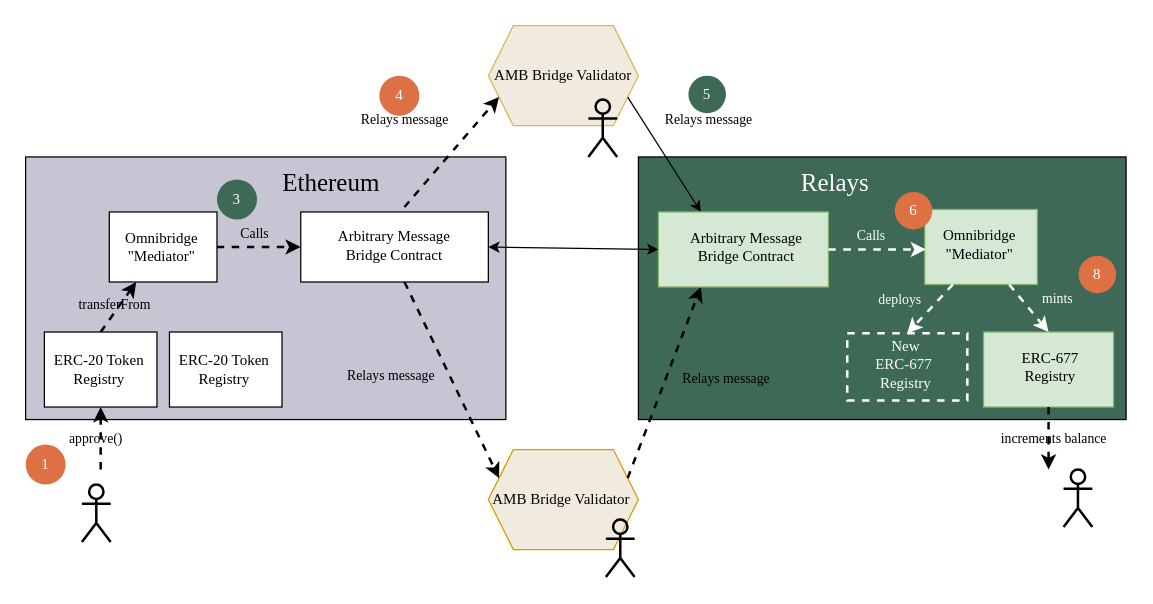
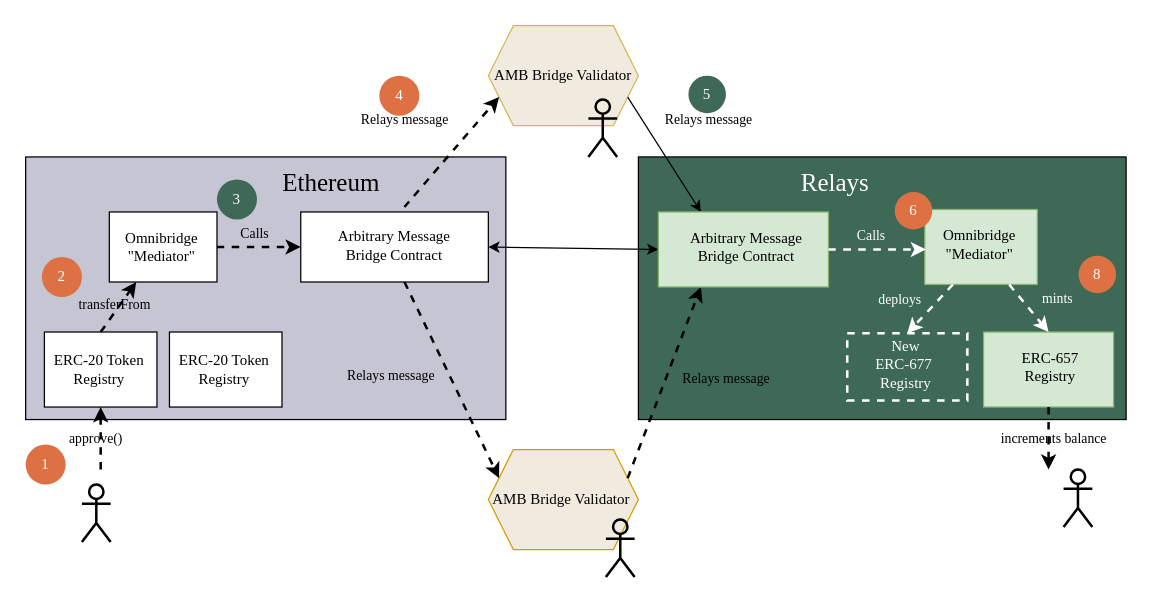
node "2": added
node "ERC-677 Registry": label "ERC-677 Registry" -> "ERC-657 Registry"
